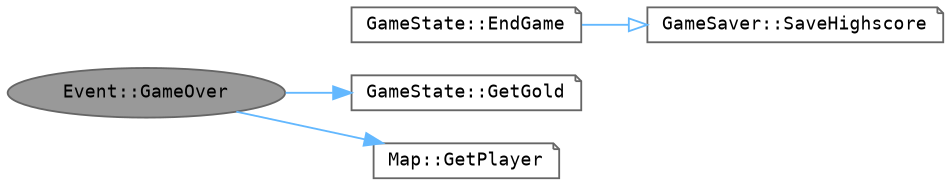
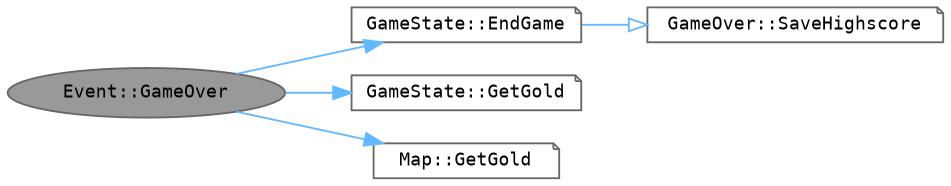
node "GameSaver::SaveHighscore": label "GameSaver::SaveHighscore" -> "GameOver::SaveHighscore"
edge "Event::GameOver" -> "GameState::EndGame": added
node "Map::GetPlayer": label "Map::GetPlayer" -> "Map::GetGold"
